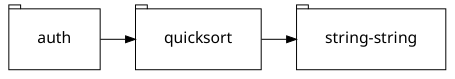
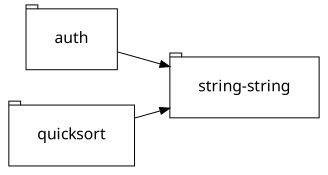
edge "auth" -> "quicksort": now "auth" -> "string-string"
